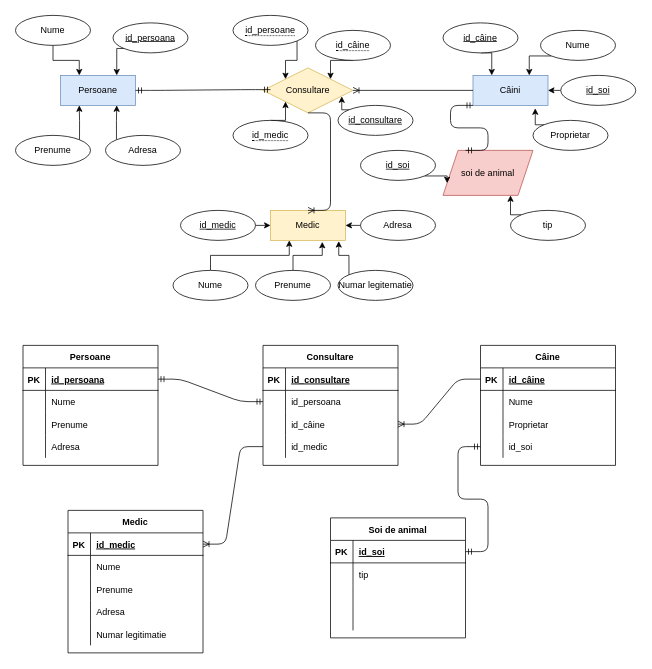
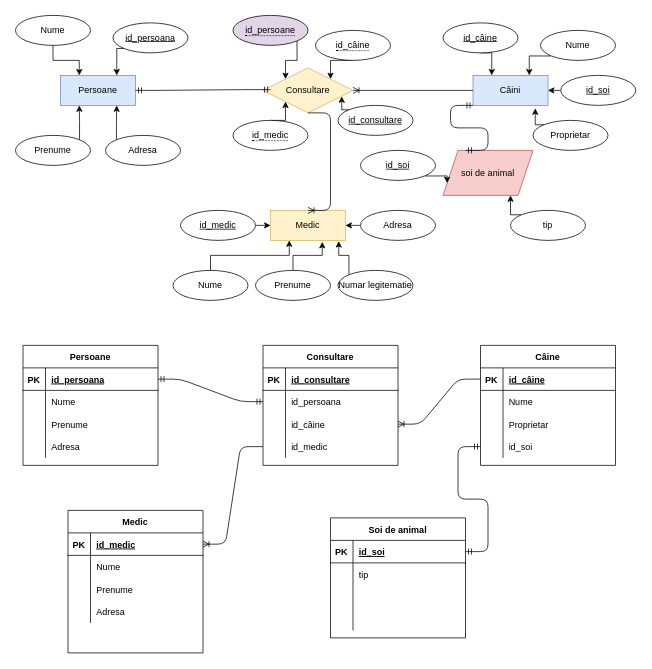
node "id_persoane": fillcolor #ffffff -> #e1d5e7
node "Numar legitimatie": removed
